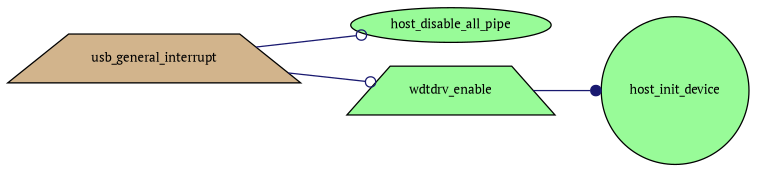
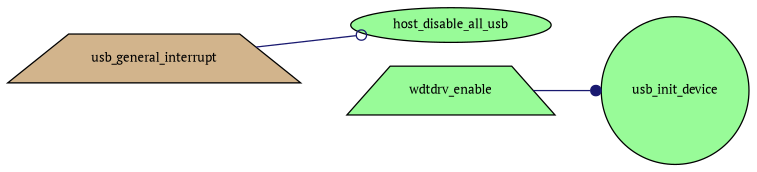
node "host_disable_all_pipe": label "host_disable_all_pipe" -> "host_disable_all_usb"
edge "usb_general_interrupt" -> "wdtdrv_enable": removed
node "host_init_device": label "host_init_device" -> "usb_init_device"
